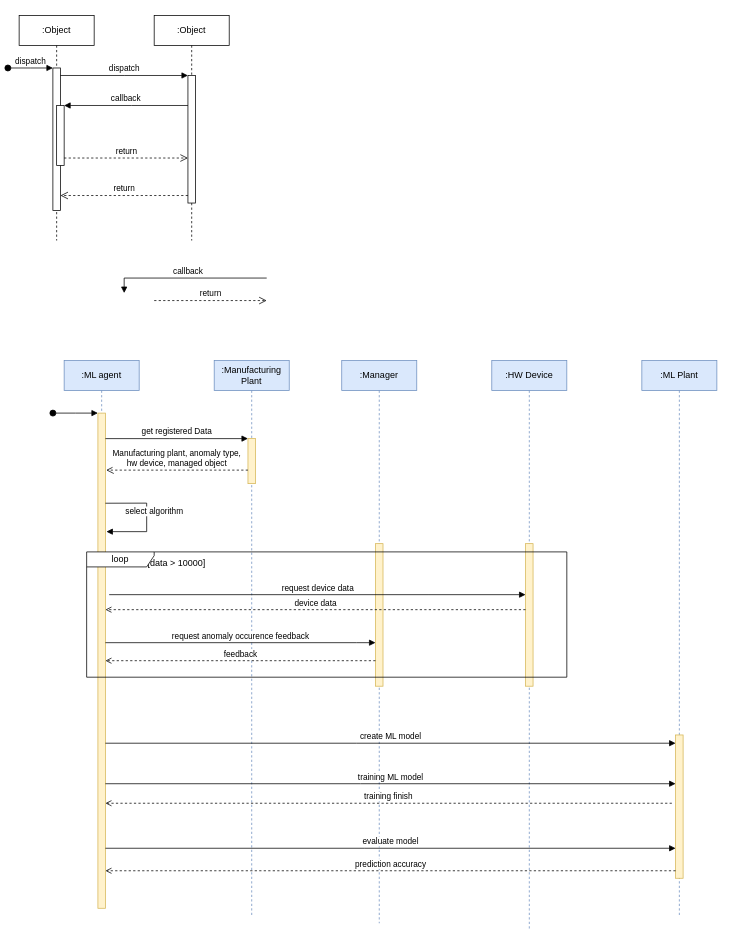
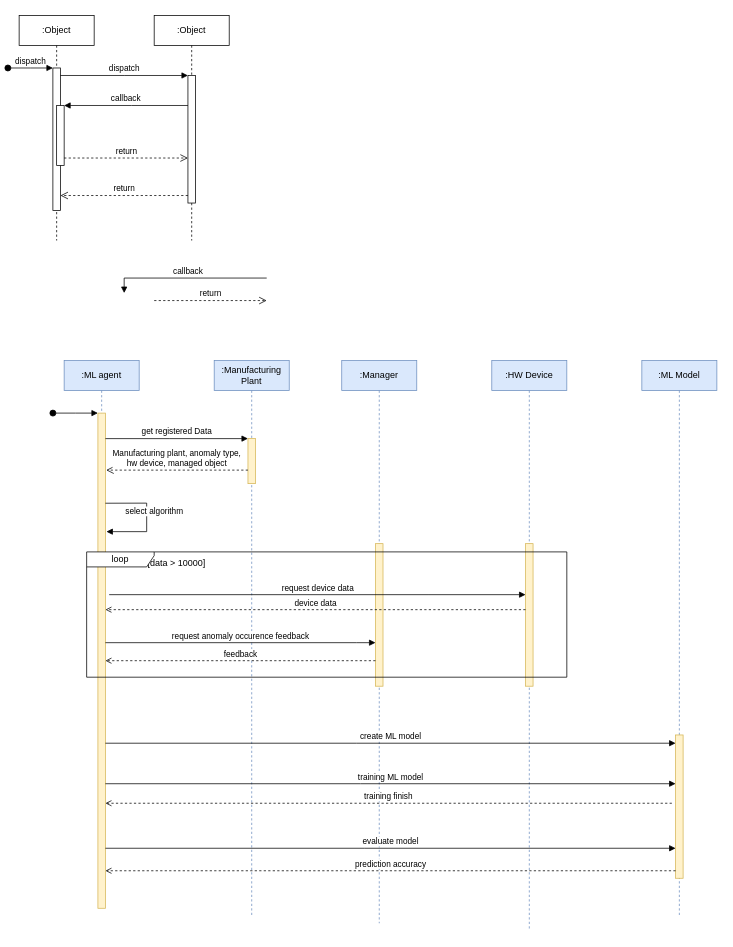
node ":ML Plant": label ":ML Plant" -> ":ML Model"
